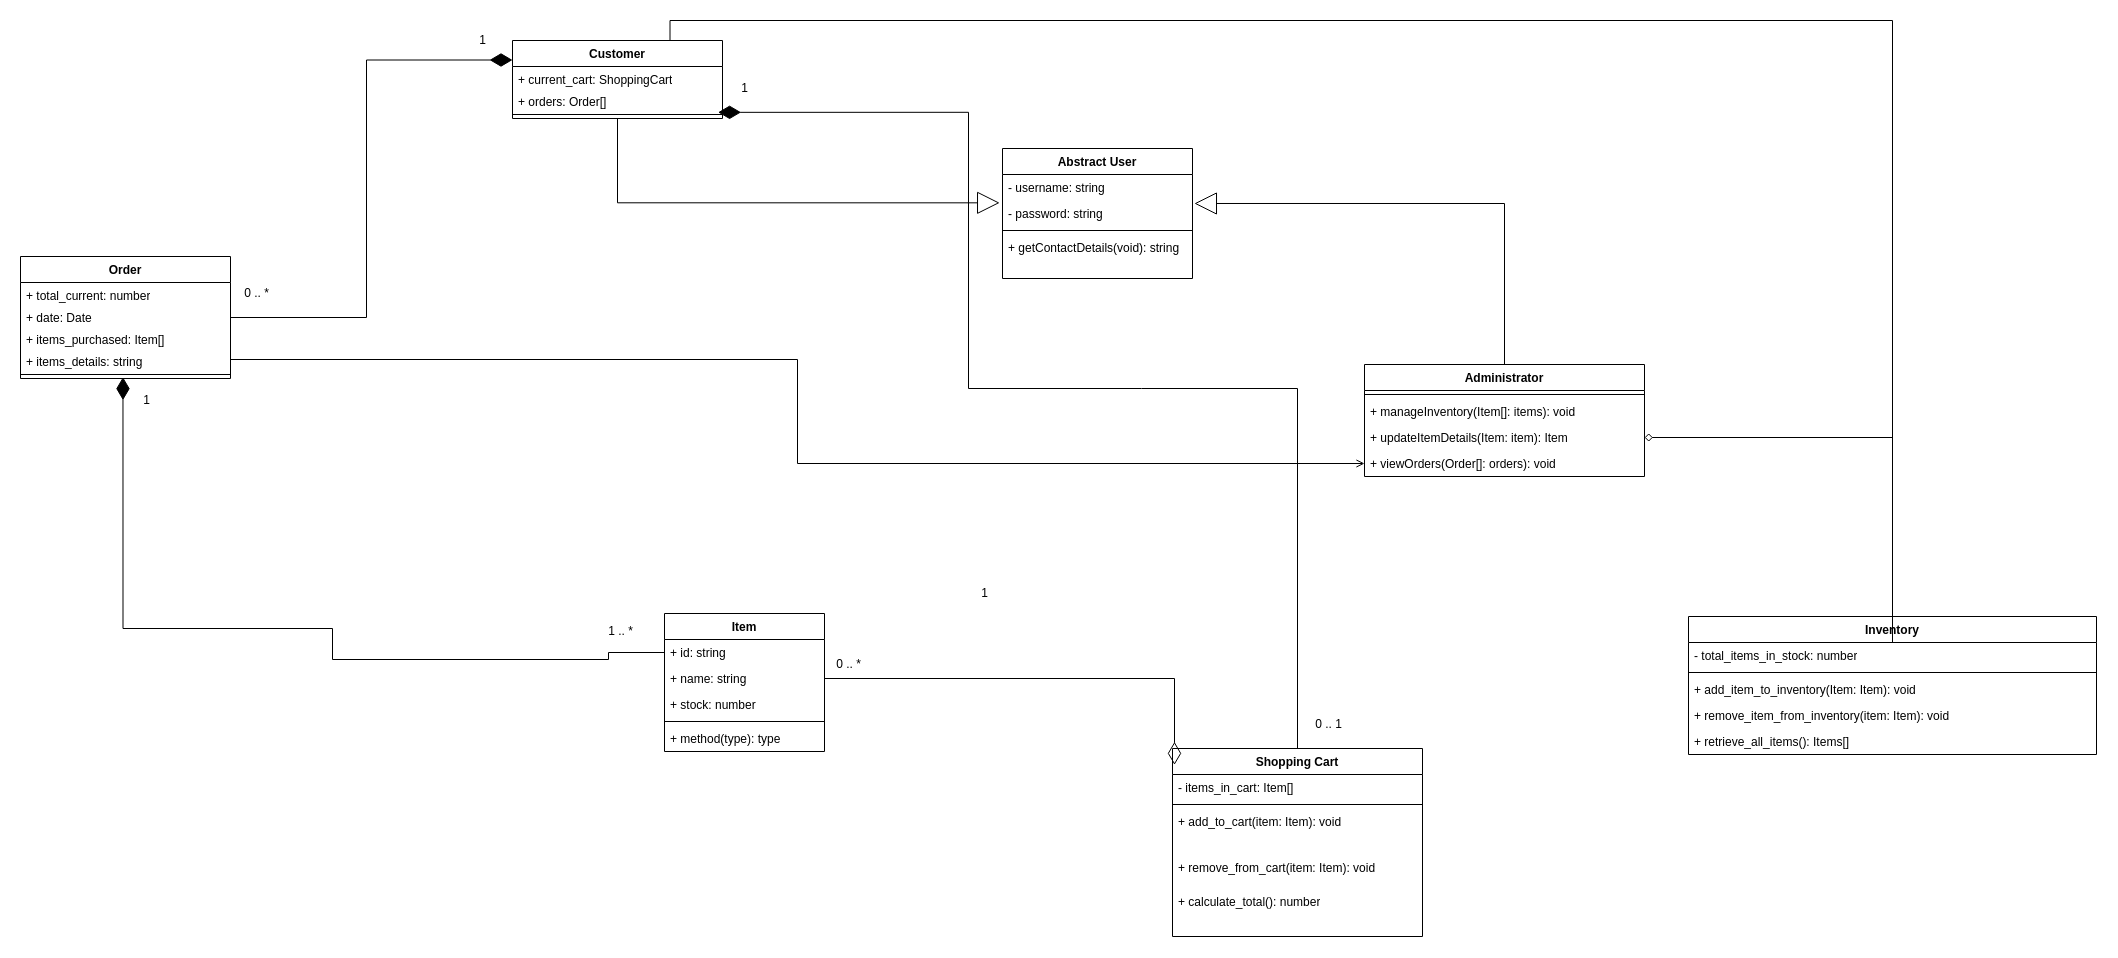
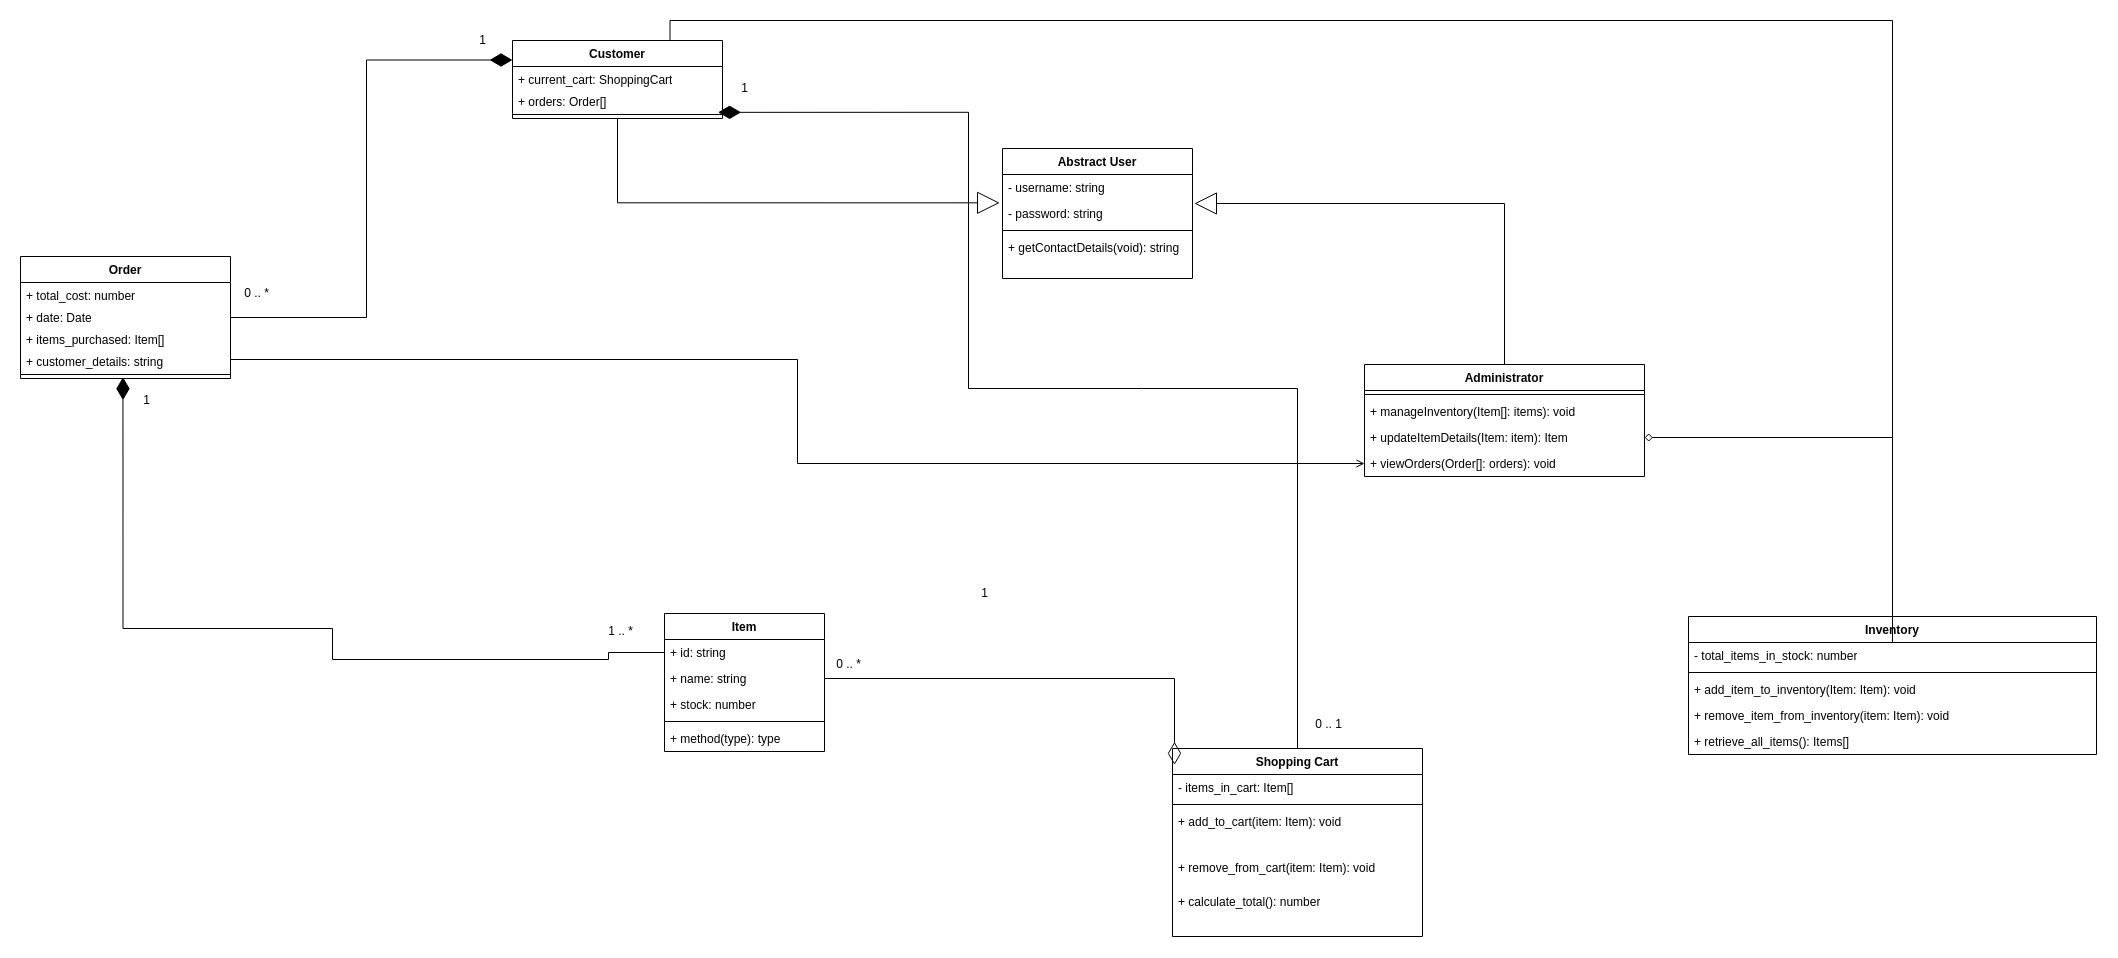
node "+ total_current: number": label "+ total_current: number" -> "+ total_cost: number"
node "+ items_details: string": label "+ items_details: string" -> "+ customer_details: string"
